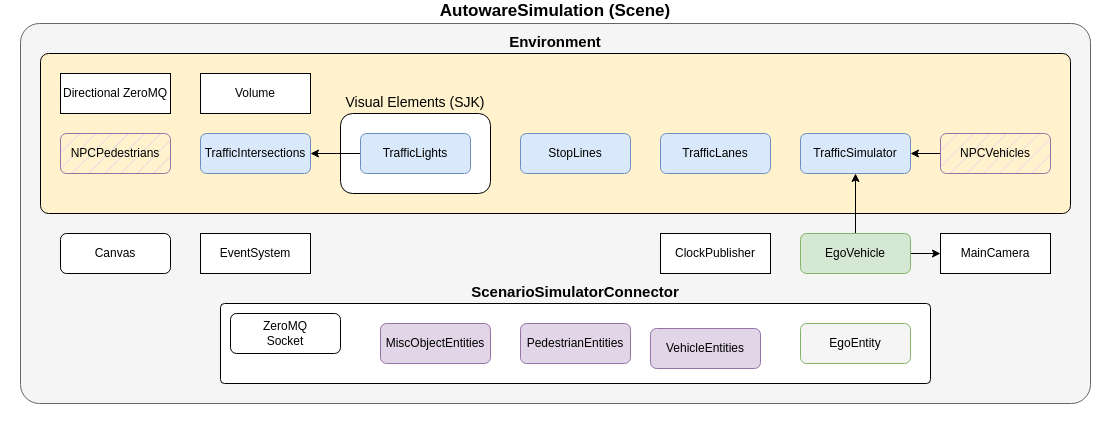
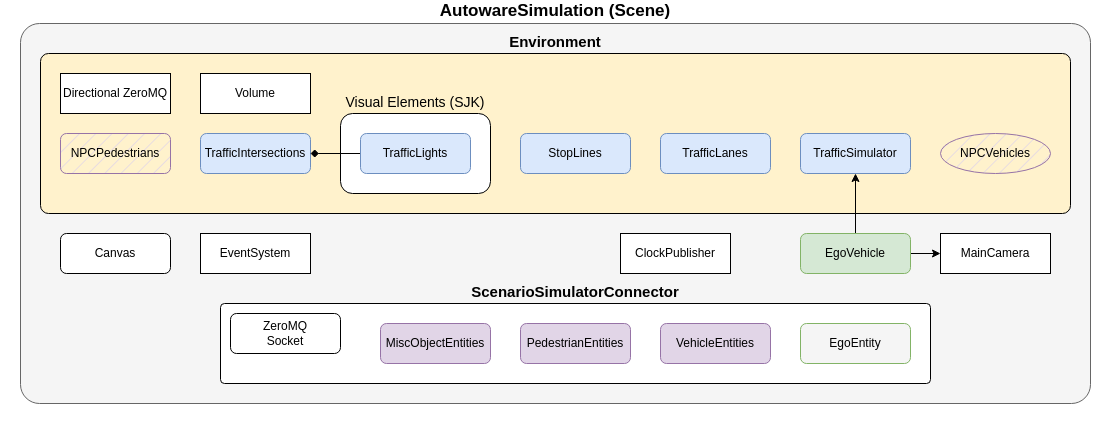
edge "TrafficLights" -> "TrafficIntersections": arrowhead classic -> diamond
edge "NPCVehicles" -> "TrafficSimulator": removed
node "NPCVehicles": shape rounded rectangle -> ellipse
node "ClockPublisher": moved (716, 254) -> (676, 254)
node "VehicleEntities": moved (706, 349) -> (716, 344)
